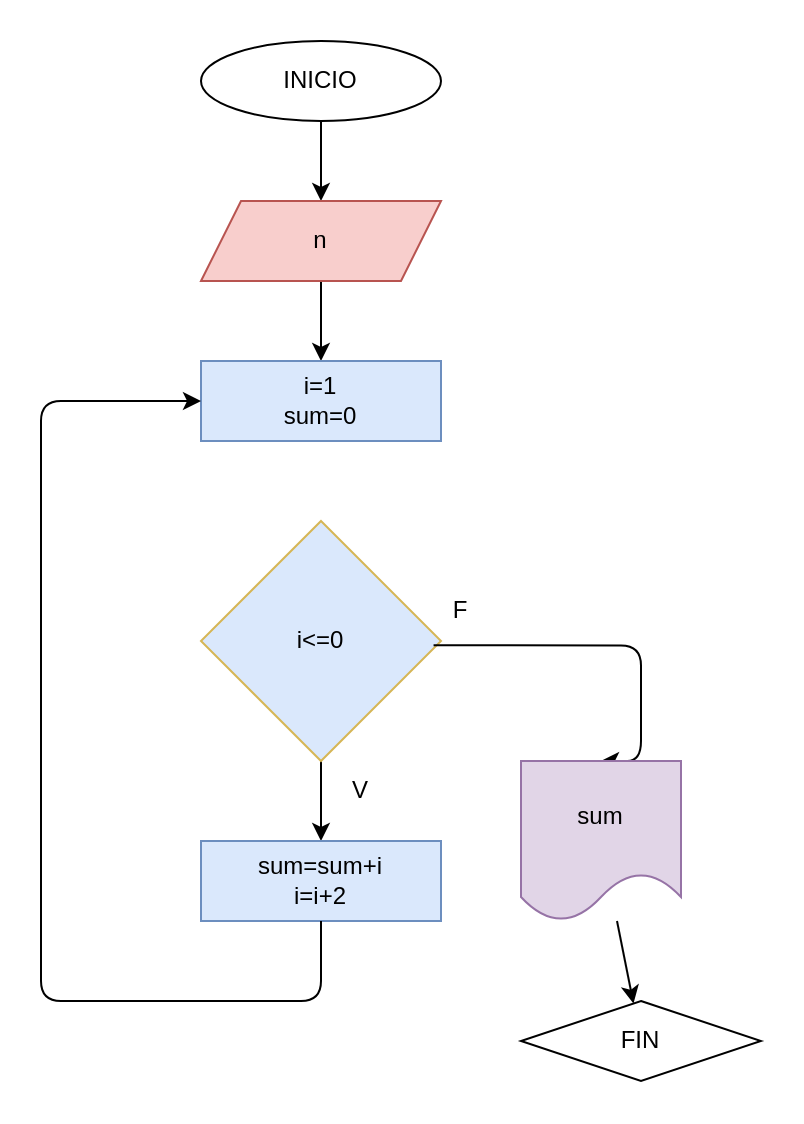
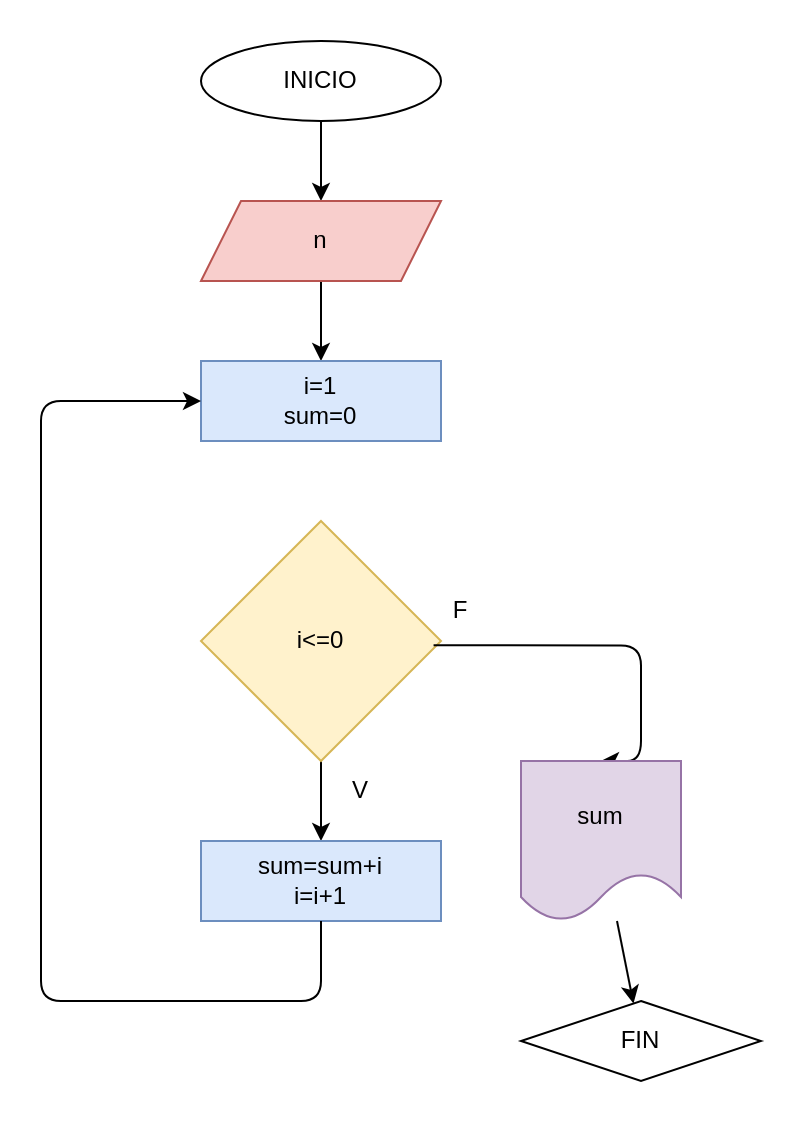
node "i<=0": fillcolor #dae8fc -> #fff2cc
node "sum=sum+i i=i+2": label "sum=sum+i i=i+2" -> "sum=sum+i i=i+1"
